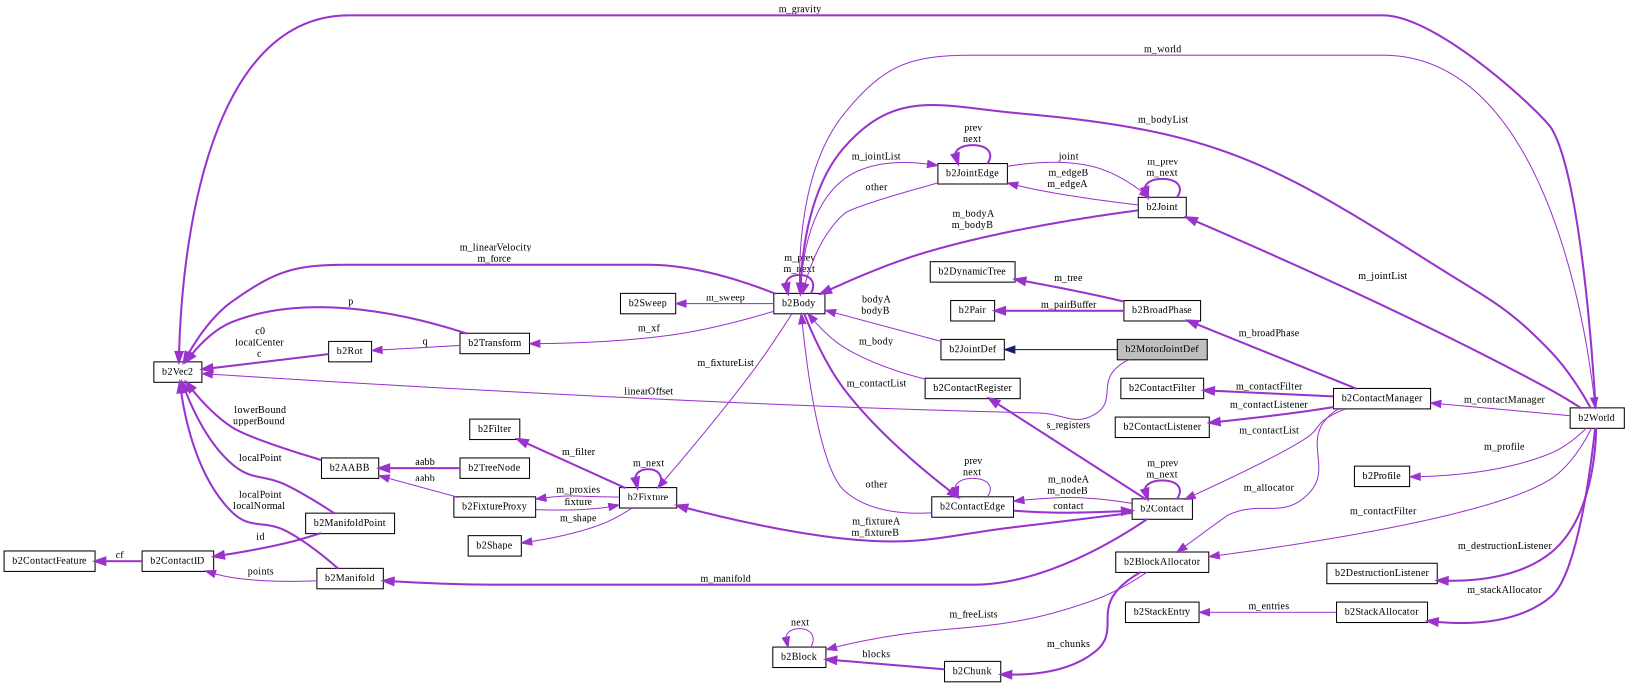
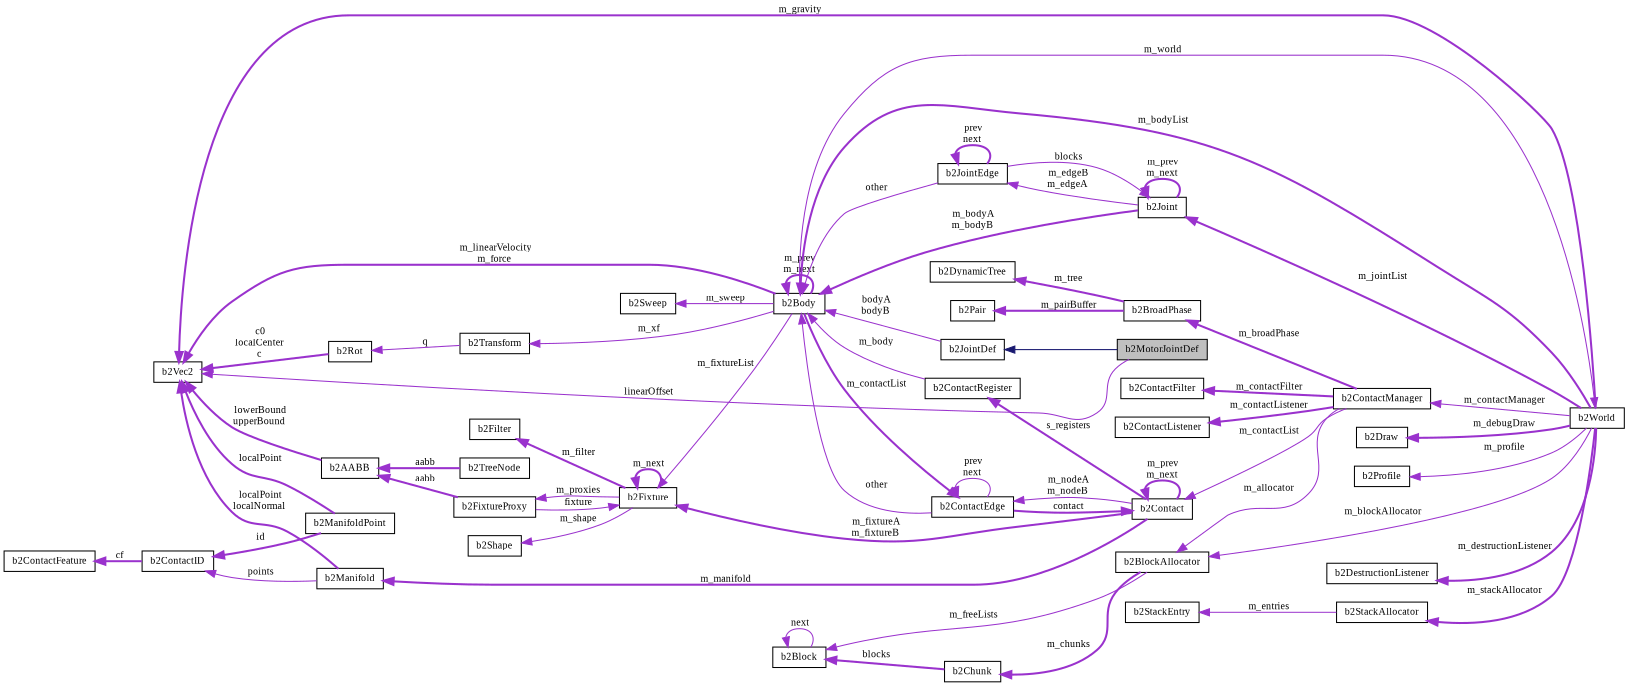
edge "b2JointEdge" -> "b2Joint": label " joint" -> " blocks"
edge "b2Body" -> "b2JointEdge": removed, label "m_jointList"
edge "b2Transform" -> "b2Vec2": removed, label "p"
node "b2Draw": added
edge "b2FixtureProxy" -> "b2AABB": style solid -> bold
edge "b2World" -> "b2BlockAllocator": label " m_contactFilter" -> " m_blockAllocator"
